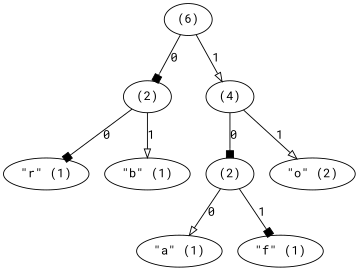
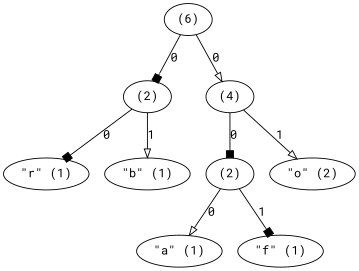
edge "(6)" -> "(4)": label "1" -> "0"
